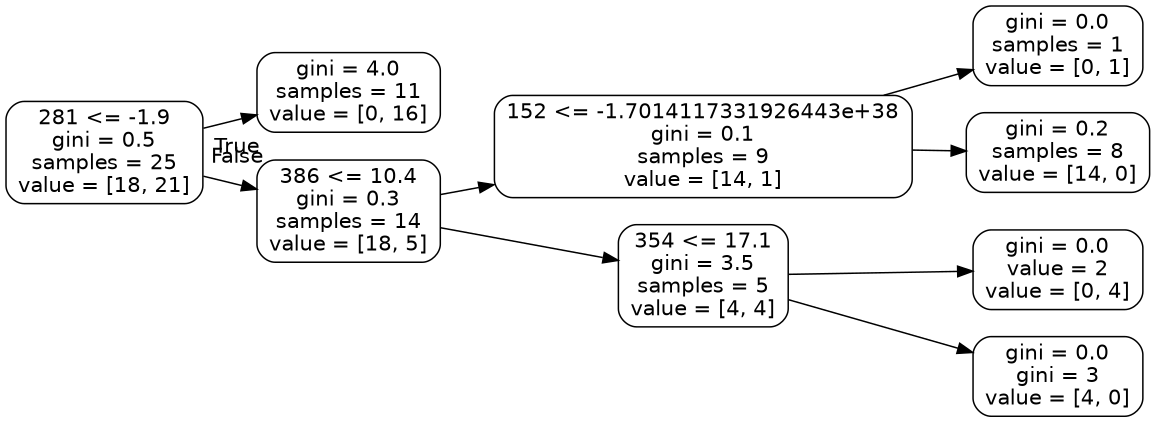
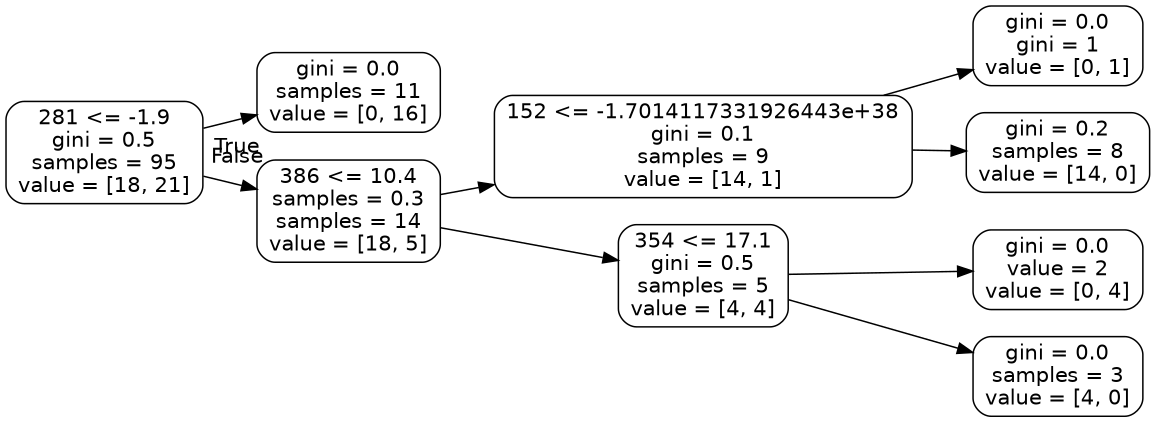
node "gini = 0.0 samples = 1 value = [0, 1]": label "gini = 0.0 samples = 1 value = [0, 1]" -> "gini = 0.0 gini = 1 value = [0, 1]"
node "gini = 4.0 samples = 11 value = [0, 16]": label "gini = 4.0 samples = 11 value = [0, 16]" -> "gini = 0.0 samples = 11 value = [0, 16]"
node "281 <= -1.9 gini = 0.5 samples = 25 value = [18, 21]": label "281 <= -1.9 gini = 0.5 samples = 25 value = [18, 21]" -> "281 <= -1.9 gini = 0.5 samples = 95 value = [18, 21]"
node "386 <= 10.4 gini = 0.3 samples = 14 value = [18, 5]": label "386 <= 10.4 gini = 0.3 samples = 14 value = [18, 5]" -> "386 <= 10.4 samples = 0.3 samples = 14 value = [18, 5]"
node "354 <= 17.1 gini = 3.5 samples = 5 value = [4, 4]": label "354 <= 17.1 gini = 3.5 samples = 5 value = [4, 4]" -> "354 <= 17.1 gini = 0.5 samples = 5 value = [4, 4]"
node "gini = 0.0 gini = 3 value = [4, 0]": label "gini = 0.0 gini = 3 value = [4, 0]" -> "gini = 0.0 samples = 3 value = [4, 0]"
